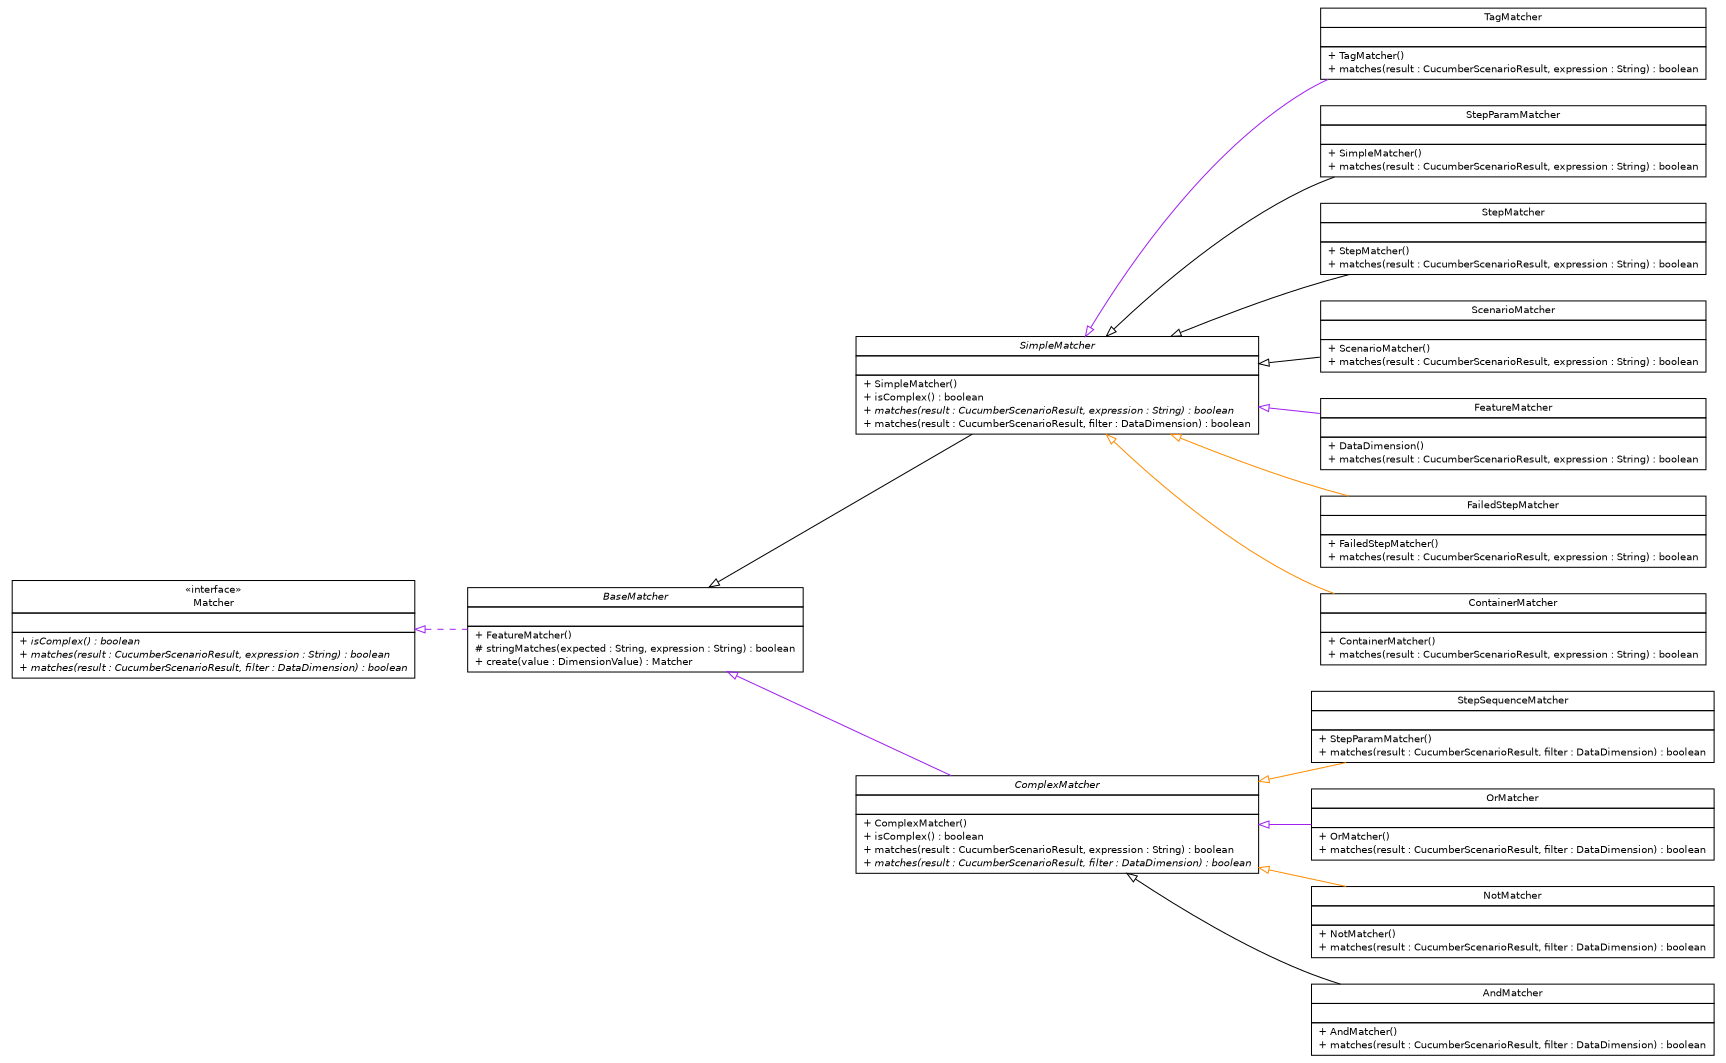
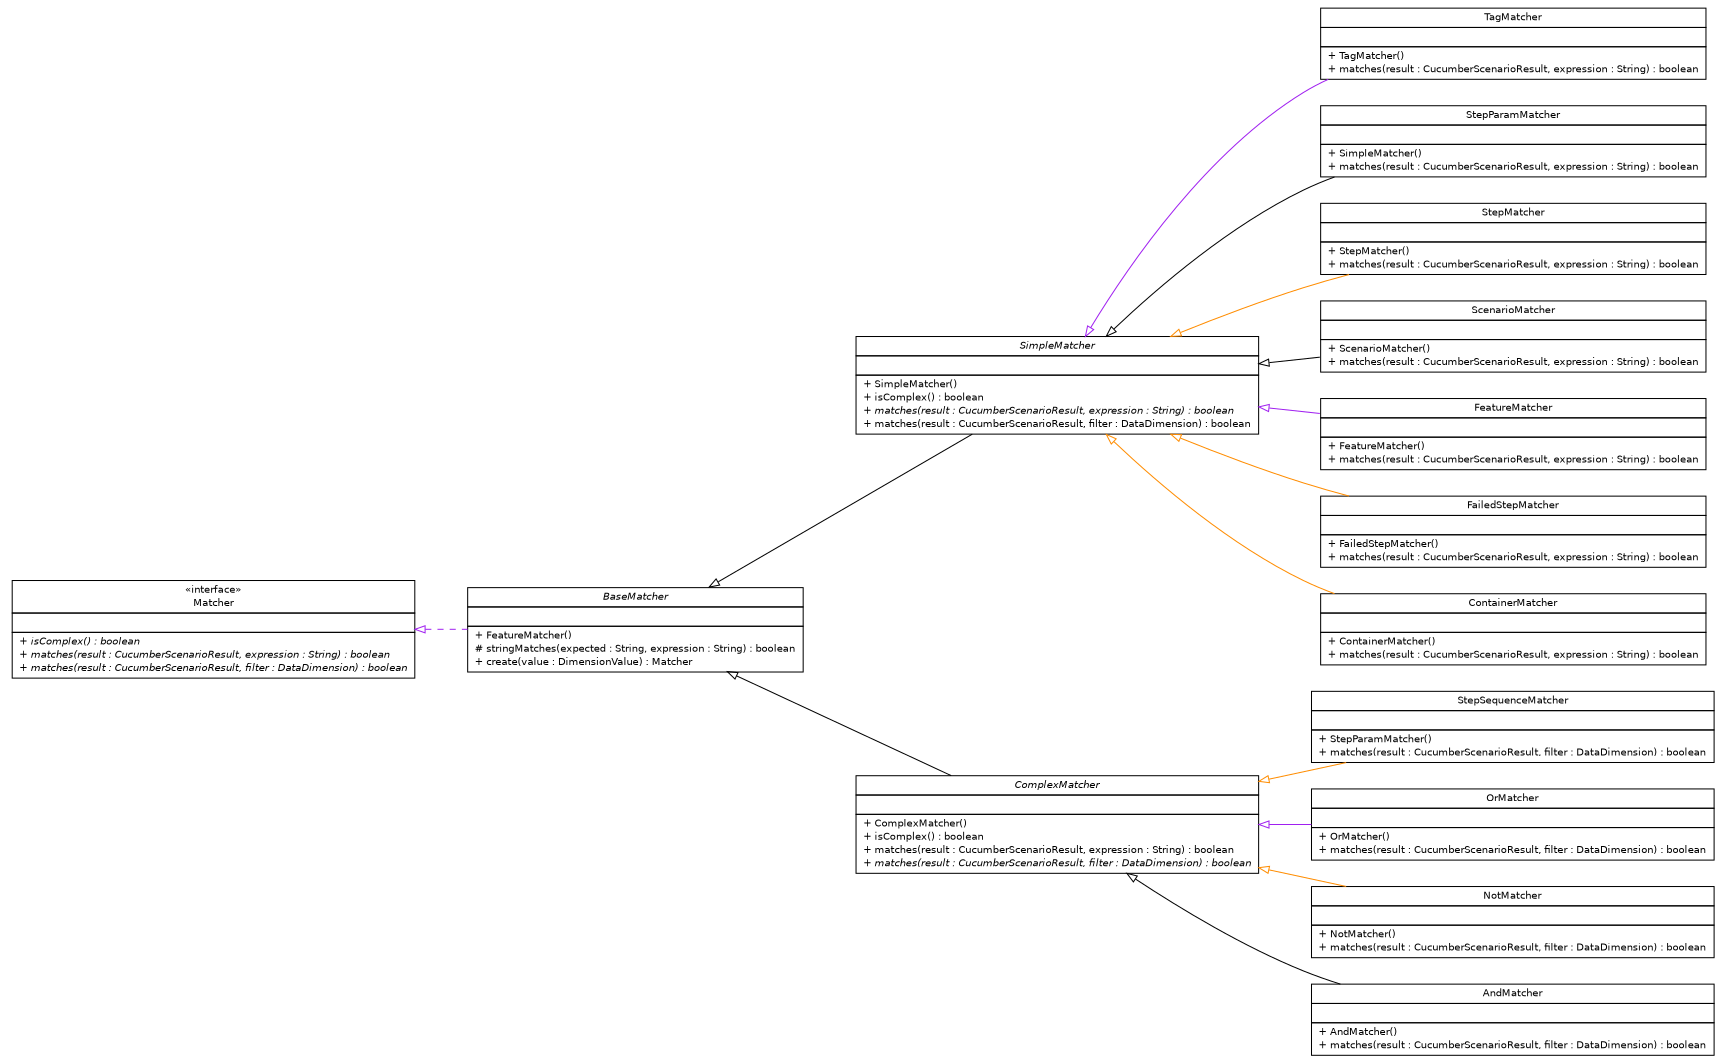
edge "StepMatcher" -> "SimpleMatcher": color black -> darkorange
node "FeatureMatcher": text "+ DataDimension()" -> "+ FeatureMatcher()"
edge "ComplexMatcher" -> "BaseMatcher": color purple -> black
